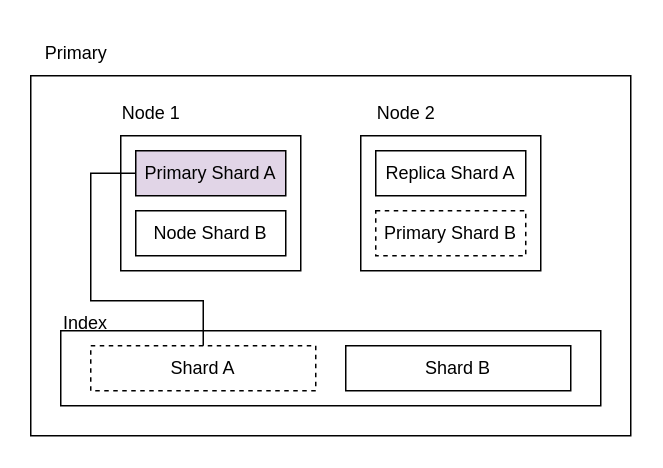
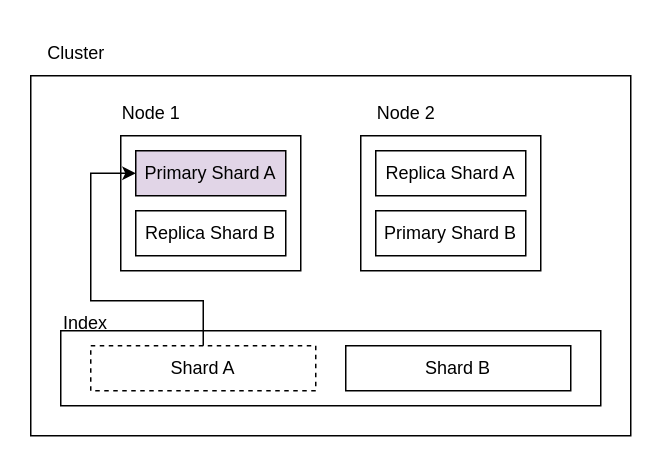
node "Primary": label "Primary" -> "Cluster"
edge "Primary Shard A" -- "Shard A": arrowhead none -> classic
node "Node Shard B": label "Node Shard B" -> "Replica Shard B"
node "Primary Shard B": style dashed -> solid
